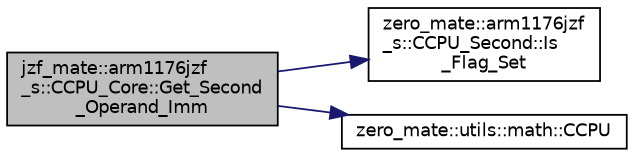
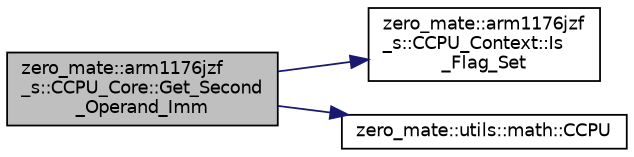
node "zero_mate::arm1176jzf _s::CCPU_Second::Is _Flag_Set": label "zero_mate::arm1176jzf _s::CCPU_Second::Is _Flag_Set" -> "zero_mate::arm1176jzf _s::CCPU_Context::Is _Flag_Set"
node "jzf_mate::arm1176jzf _s::CCPU_Core::Get_Second _Operand_Imm": label "jzf_mate::arm1176jzf _s::CCPU_Core::Get_Second _Operand_Imm" -> "zero_mate::arm1176jzf _s::CCPU_Core::Get_Second _Operand_Imm"
